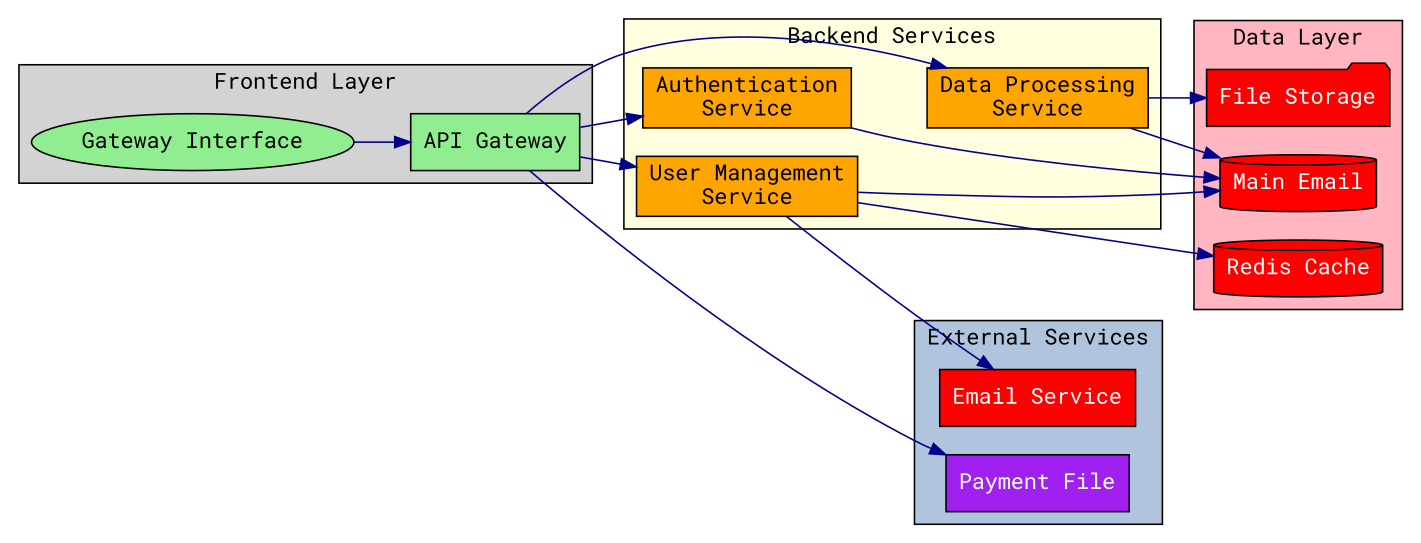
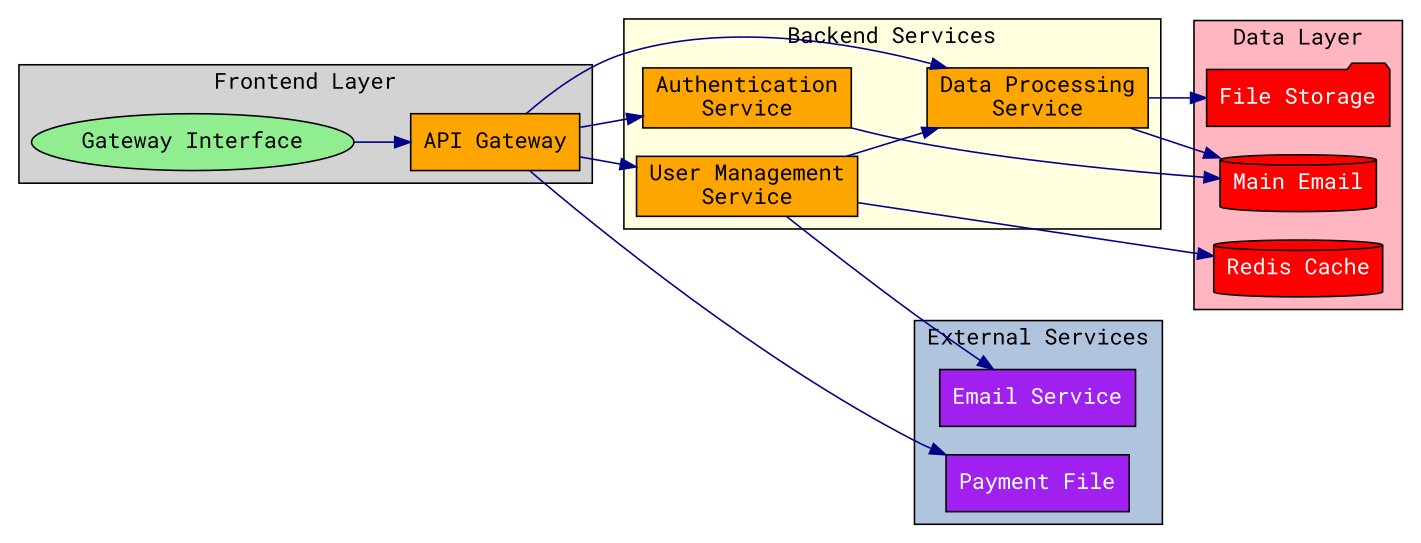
node "API Gateway": fillcolor lightgreen -> orange
edge "User Management Service" -> "Main Email": now "User Management Service" -> "Data Processing Service"
node "Email Service": fillcolor red -> purple
